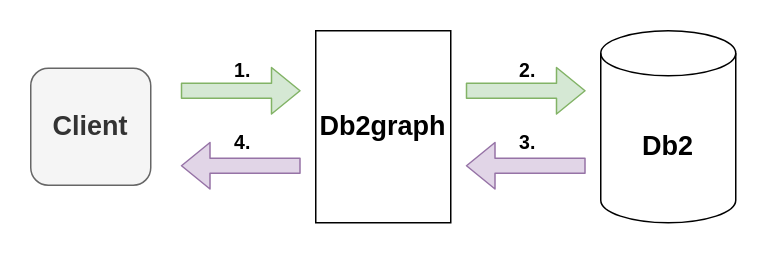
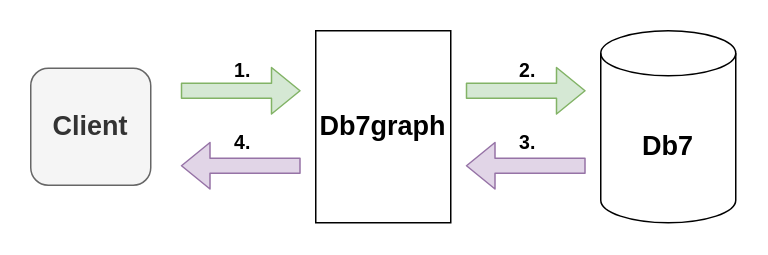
node "Db2graph": label "Db2graph" -> "Db7graph"
node "Db2": label "Db2" -> "Db7"
